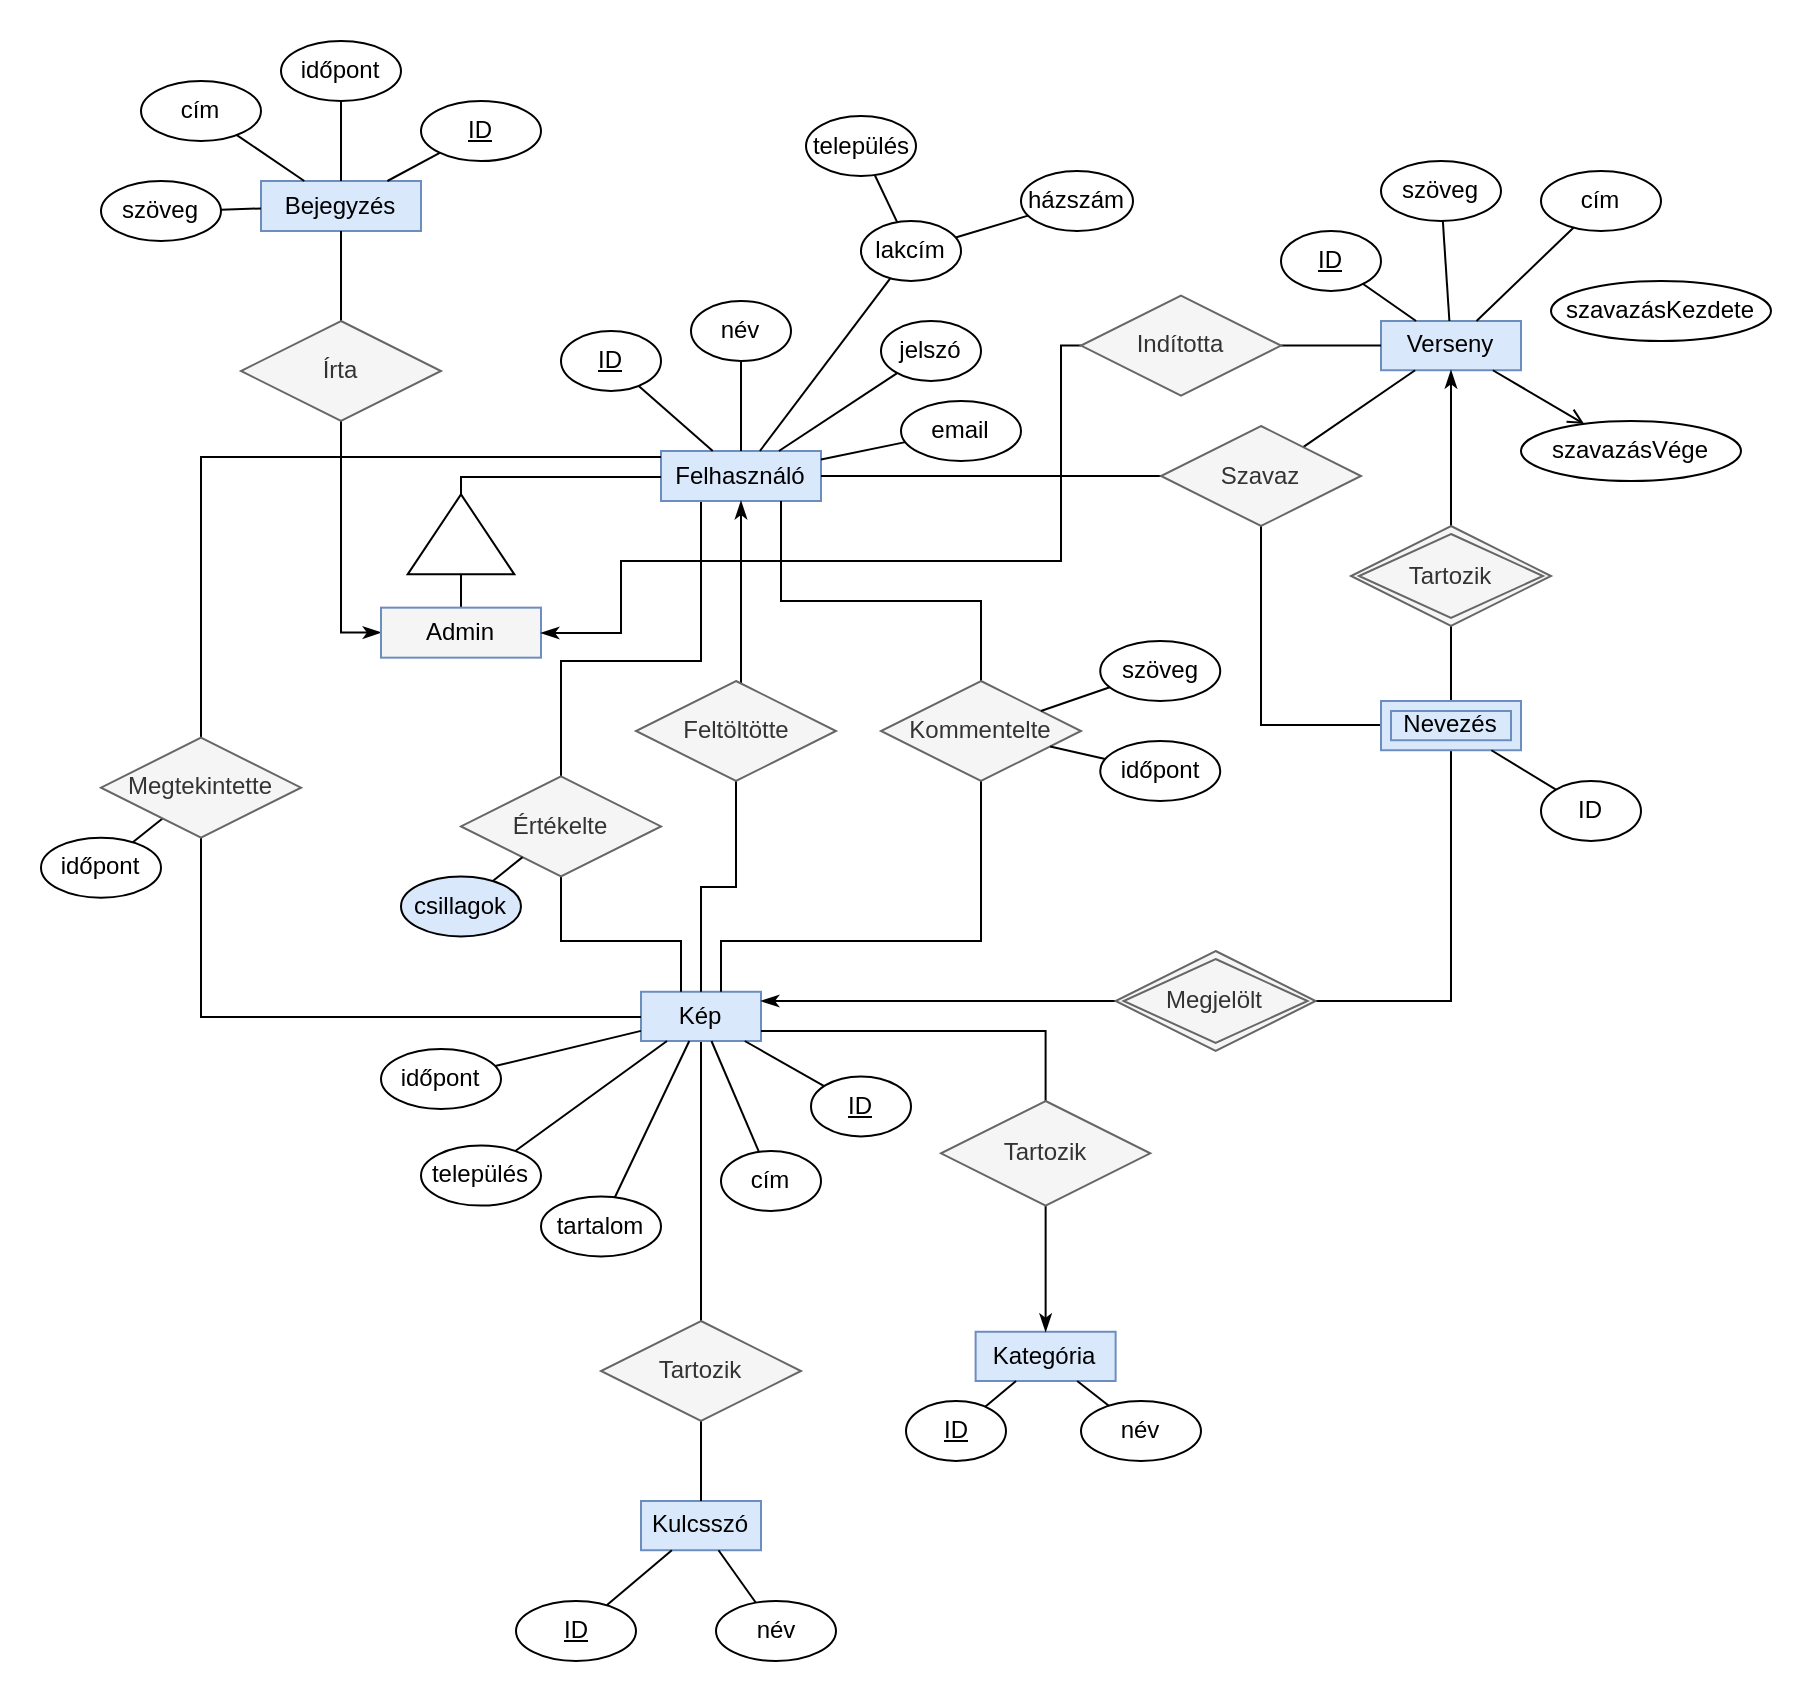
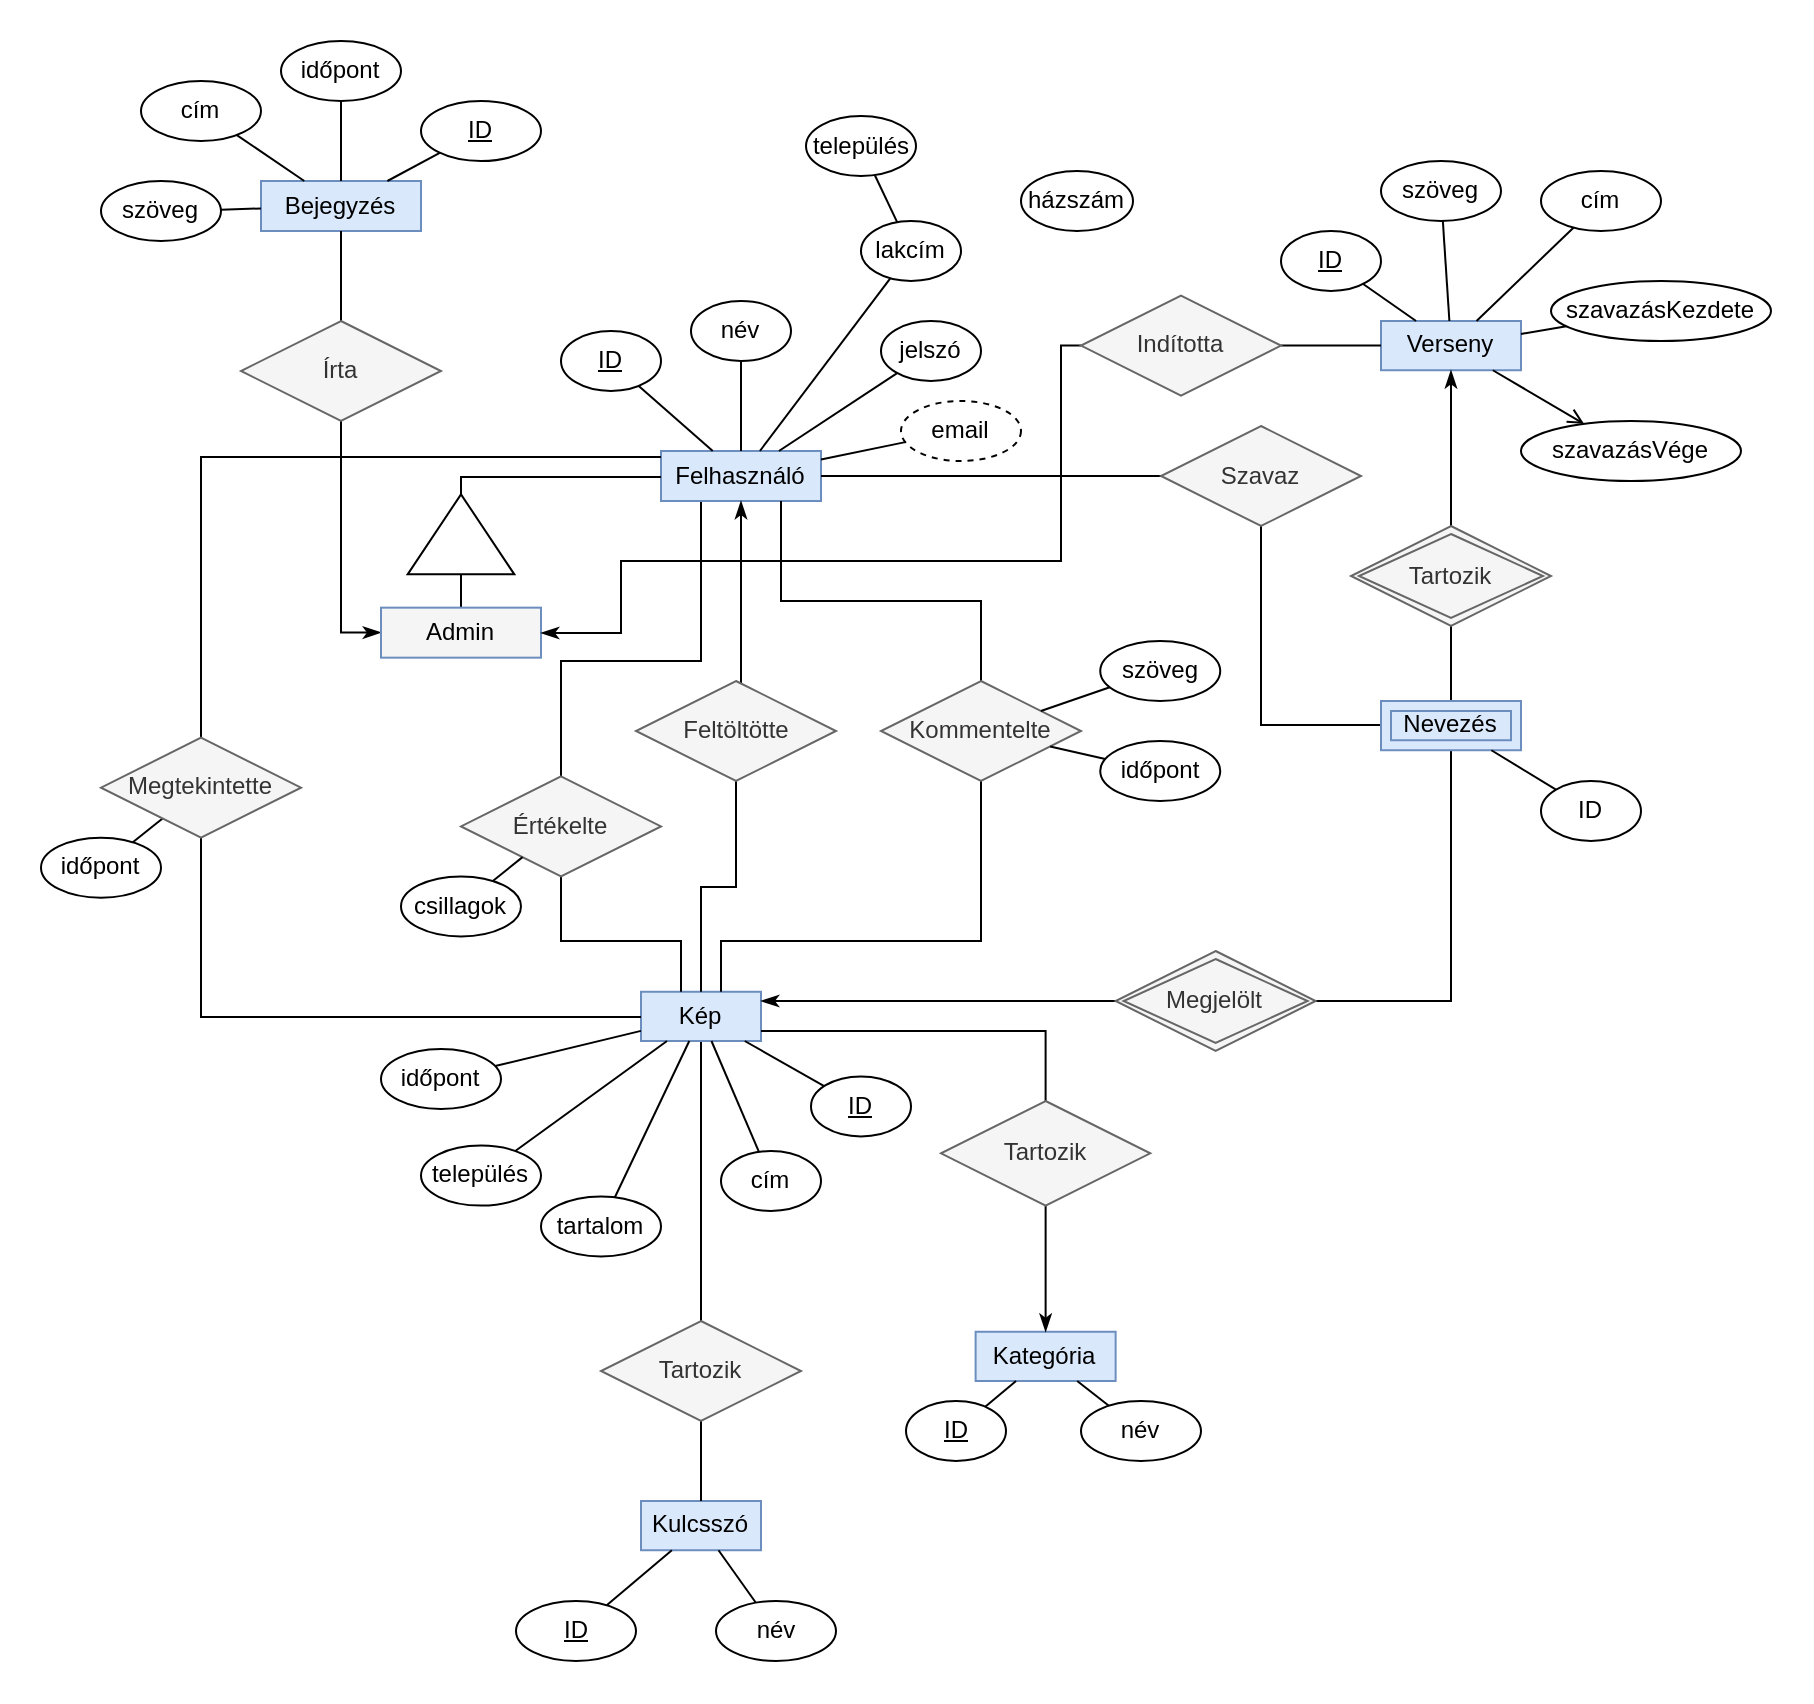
edge "házszám" -- "lakcím": removed
edge "Verseny" -- "Szavaz": now "Verseny" -- "szavazásKezdete"
node "email": style solid -> dashed
node "csillagok": fillcolor #dae8fc -> #ffffff
